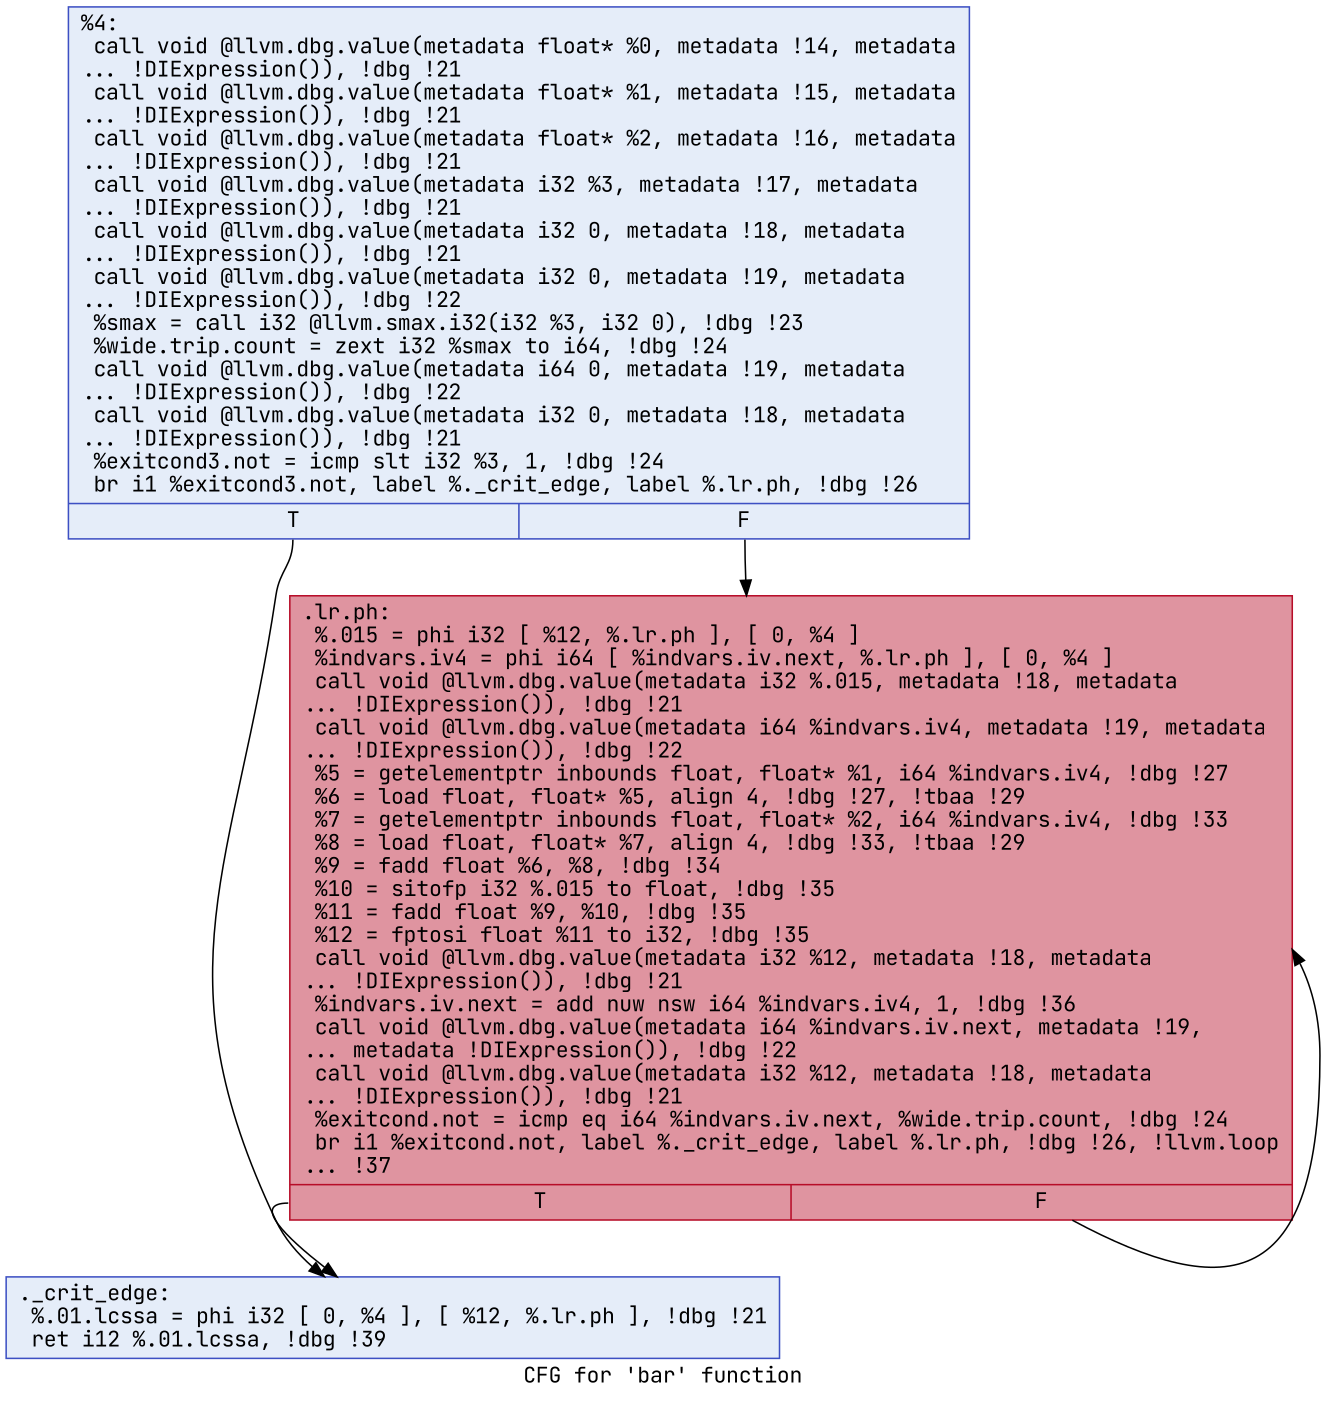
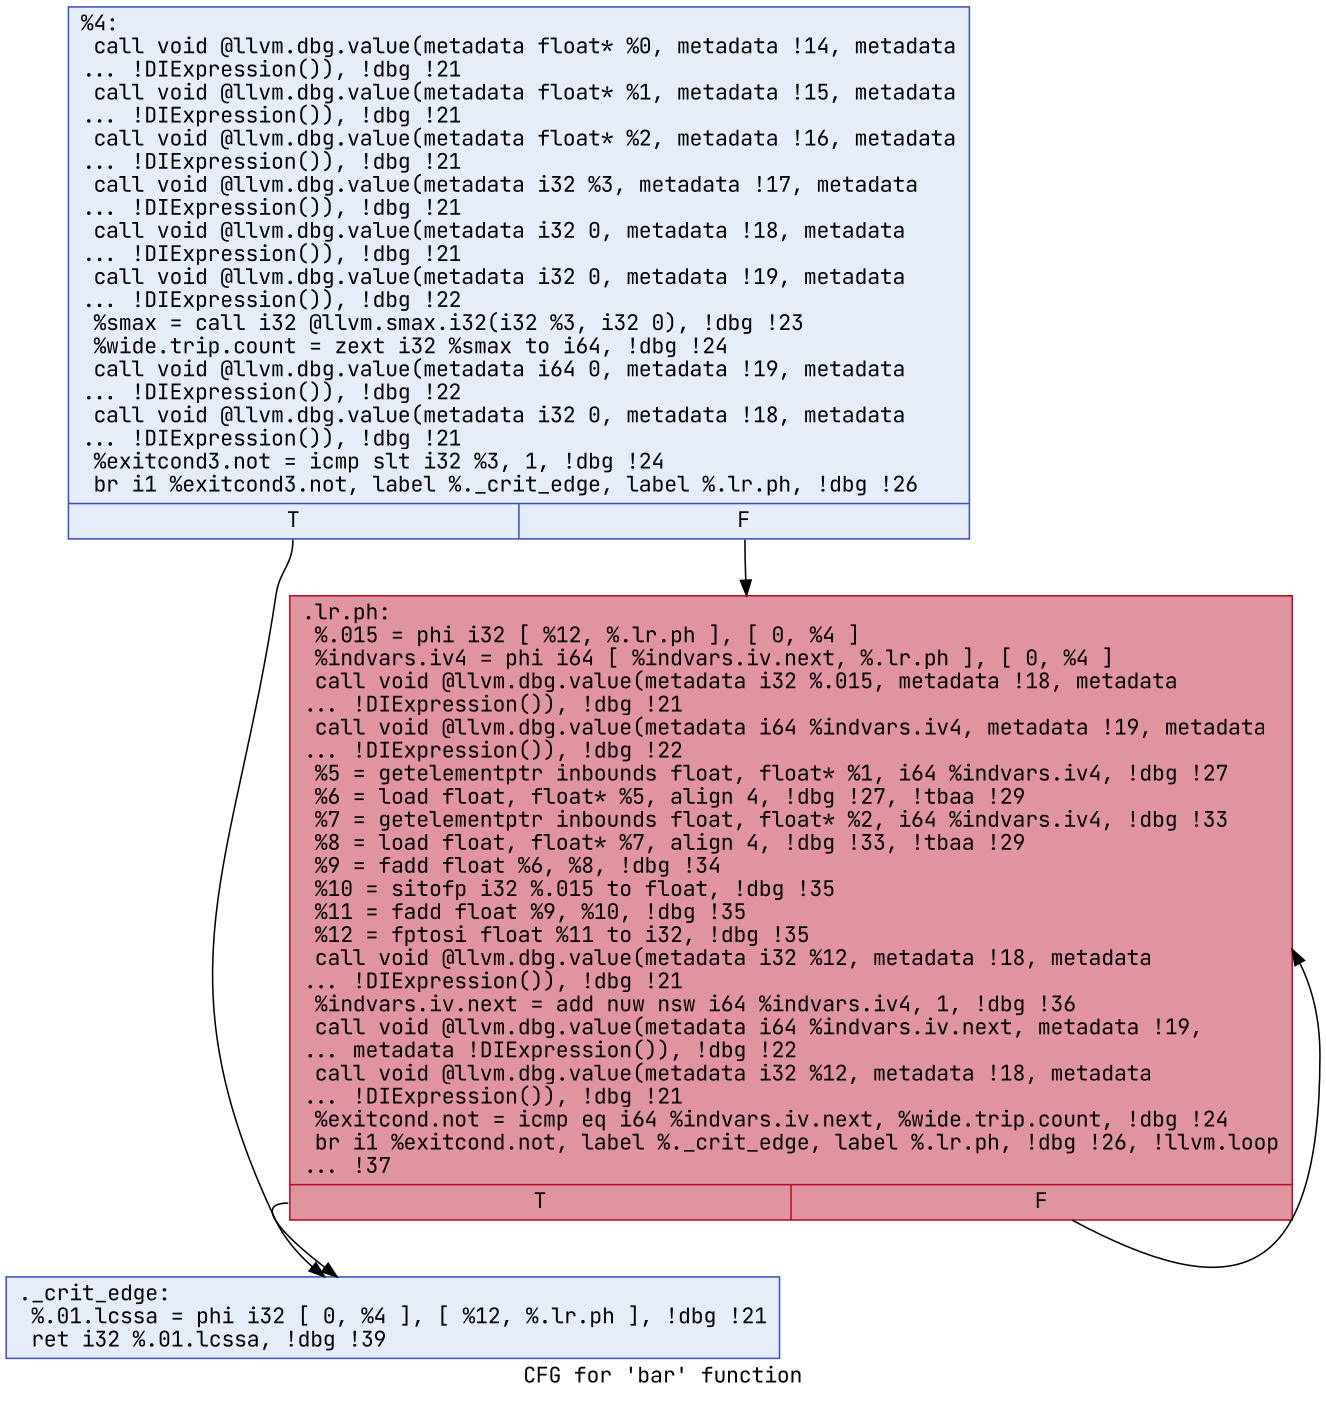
node "._crit_edge:": text "ret i12 %.01.lcssa, !dbg !39" -> "ret i32 %.01.lcssa, !dbg !39"
